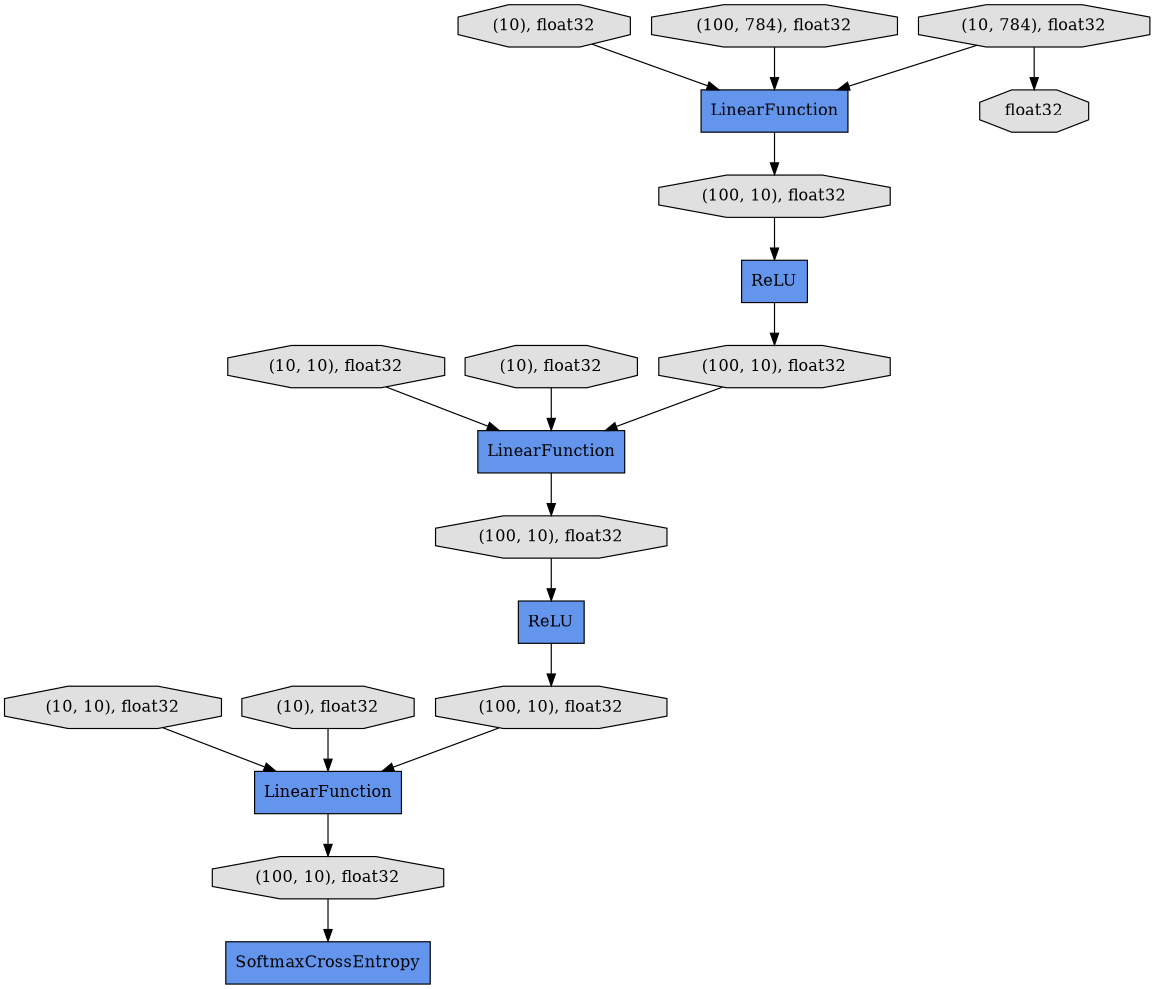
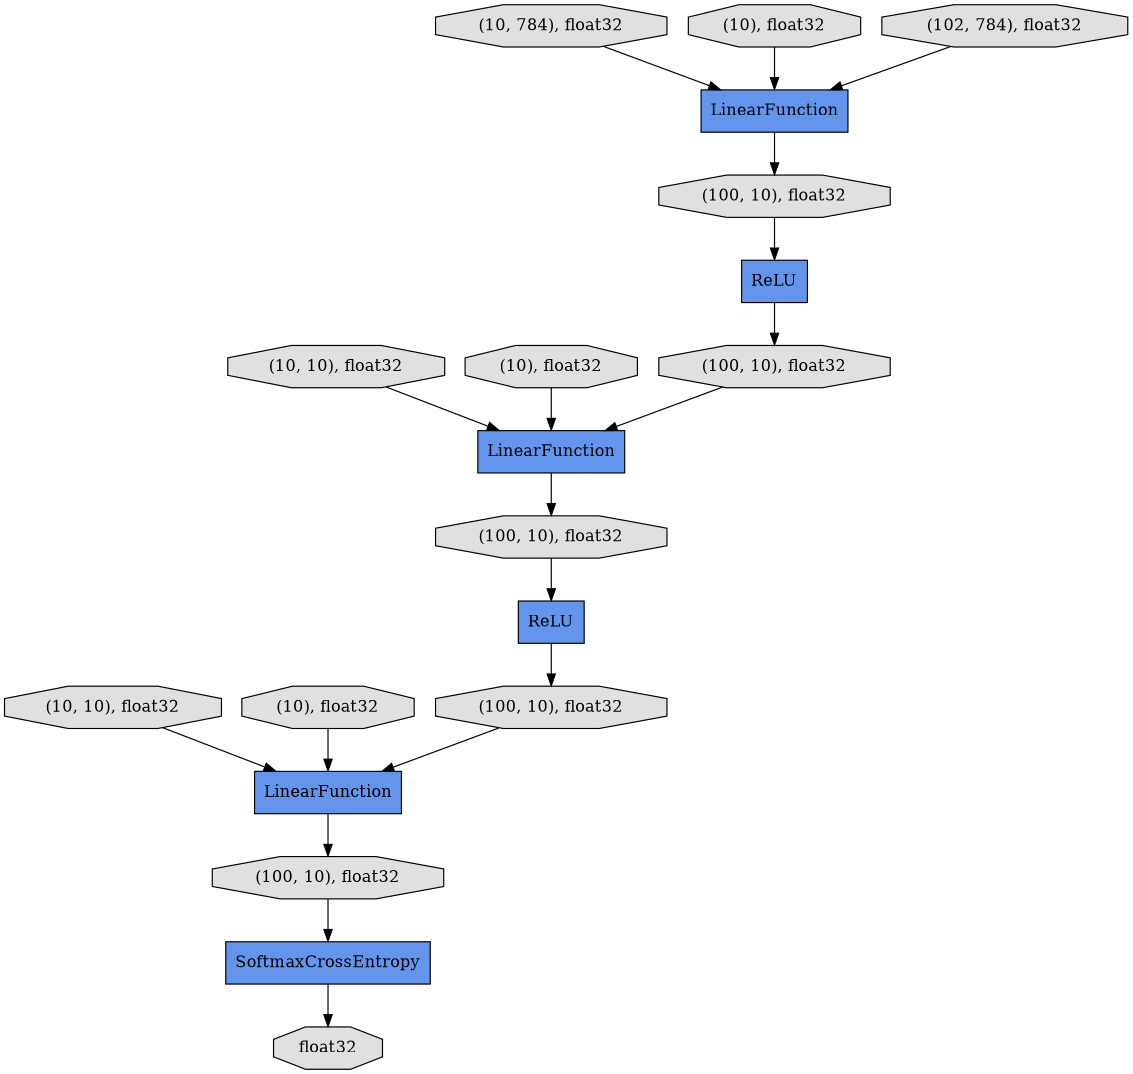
node "(100, 784), float32": label "(100, 784), float32" -> "(102, 784), float32"
edge "(10, 784), float32" -> "float32": now "SoftmaxCrossEntropy" -> "float32"
